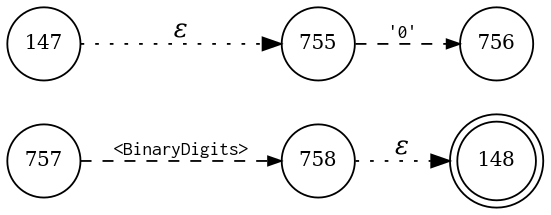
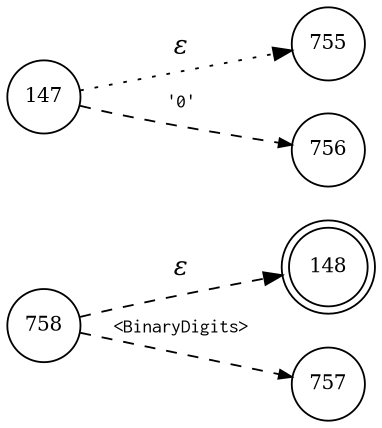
edge "755" -> "756": now "147" -> "756"
edge "757" -> "758": reversed
edge "758" -> "148": style dotted -> dashed
